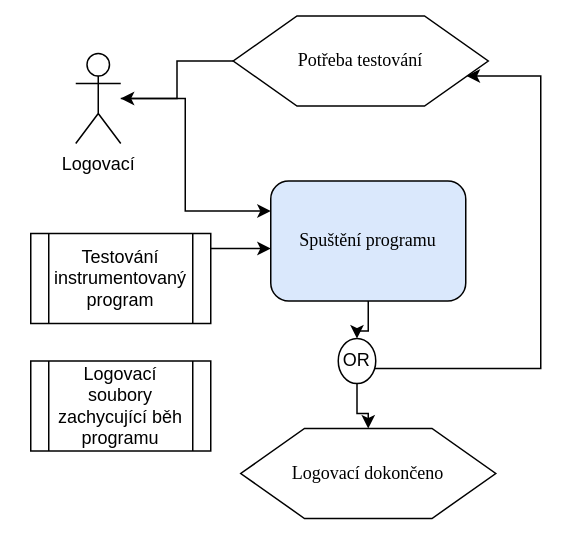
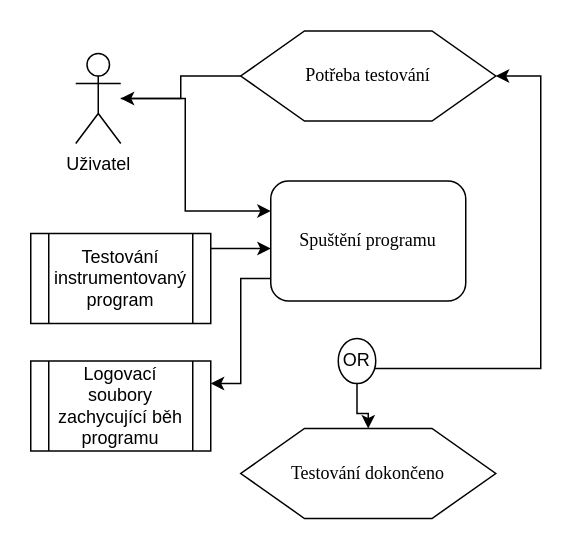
node "Potřeba testování": moved (361, 61) -> (368, 76)
node "Logovací": label "Logovací" -> "Uživatel"
node "Spuštění programu": fillcolor #dae8fc -> #ffffff
edge "Spuštění programu" -> "OR": removed
edge "Spuštění programu" -> "Logovací soubory zachycující běh programu": added
node "Logovací dokončeno": label "Logovací dokončeno" -> "Testování dokončeno"
